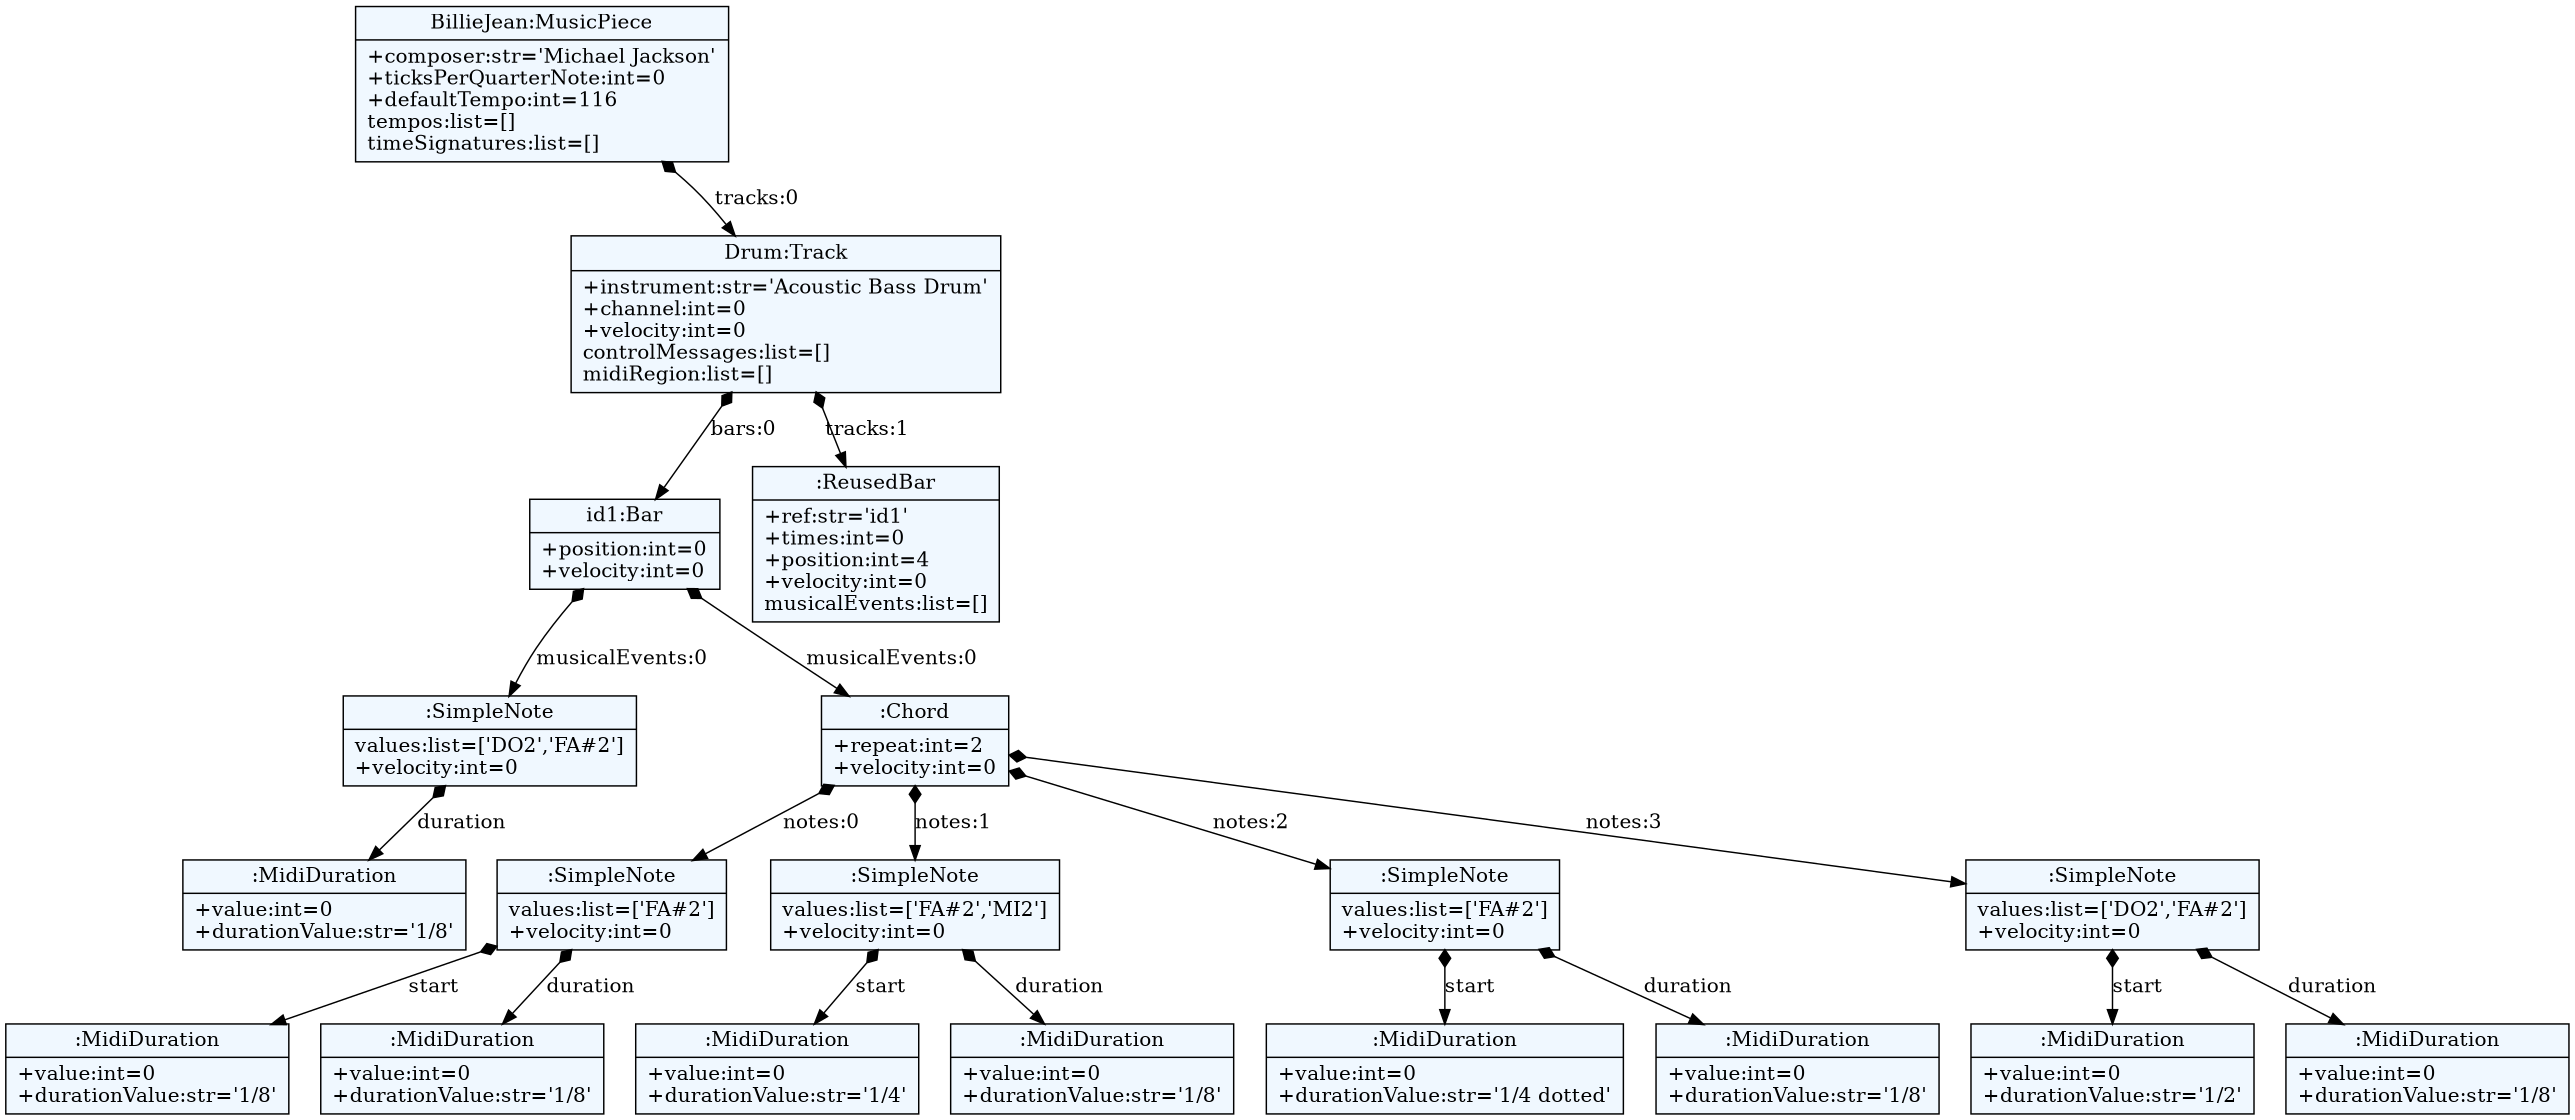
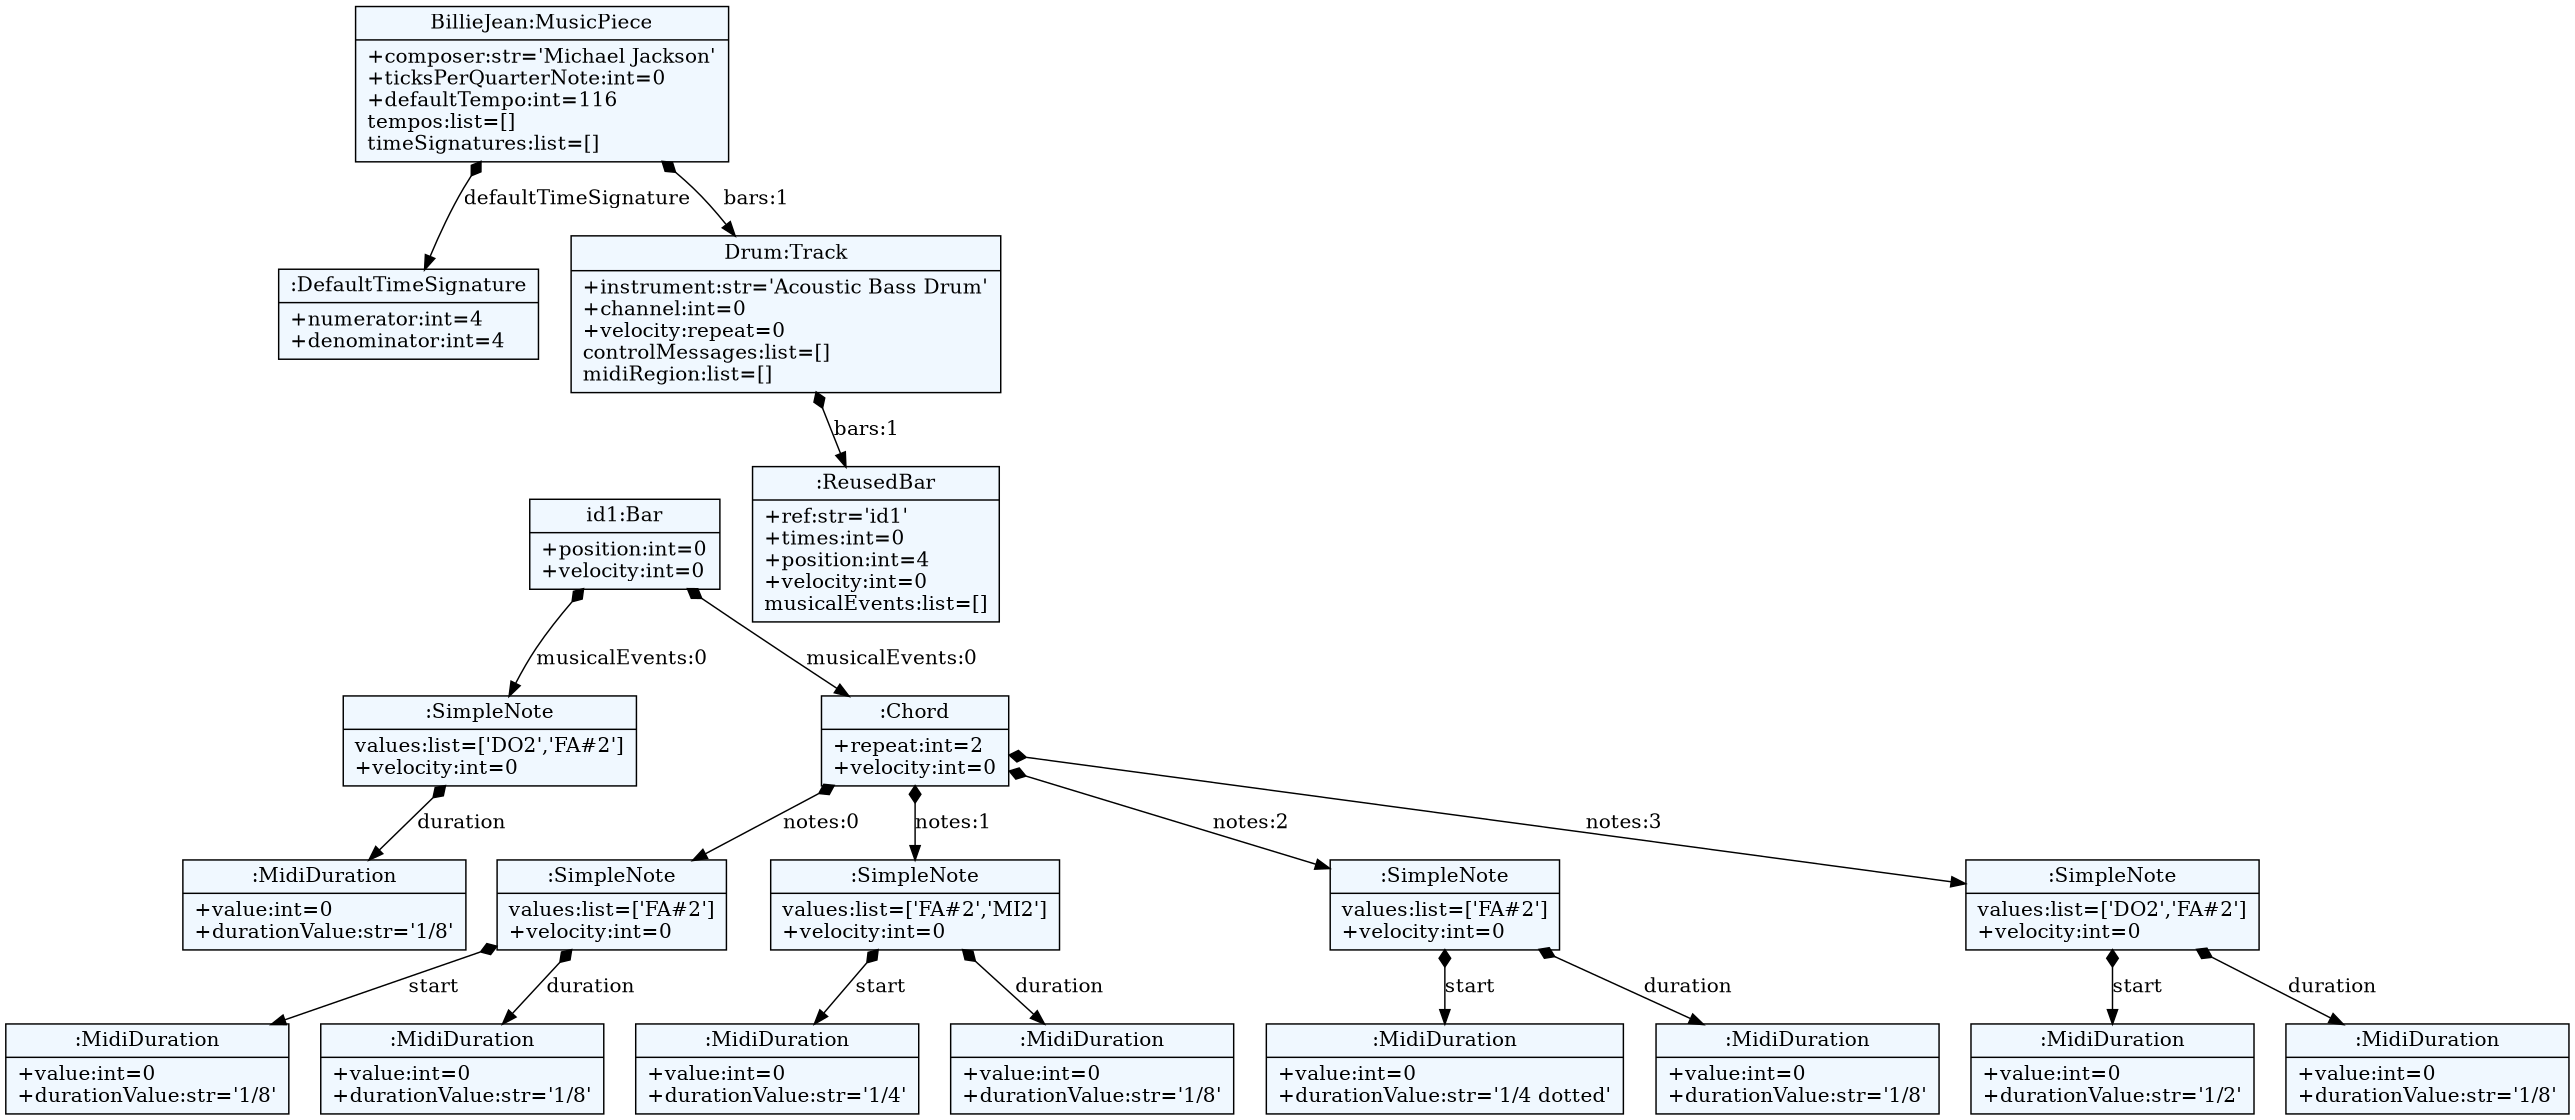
edge "BillieJean:MusicPiece" -- "Drum:Track": label "tracks:0" -> "bars:1"
node ":DefaultTimeSignature": added
node "Drum:Track": text "+velocity:int=0" -> "+velocity:repeat=0"
edge "Drum:Track" -- ":ReusedBar": label "tracks:1" -> "bars:1"
edge "Drum:Track" -- "id1:Bar": removed, label "bars:0"
